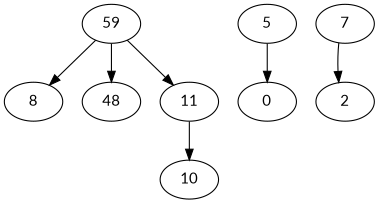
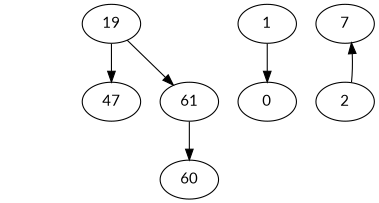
node "59": label "59" -> "19"
node "5": label "5" -> "1"
edge "7" -> "2": reversed
node "8": removed
node "48": label "48" -> "47"
node "11": label "11" -> "61"
node "10": label "10" -> "60"
